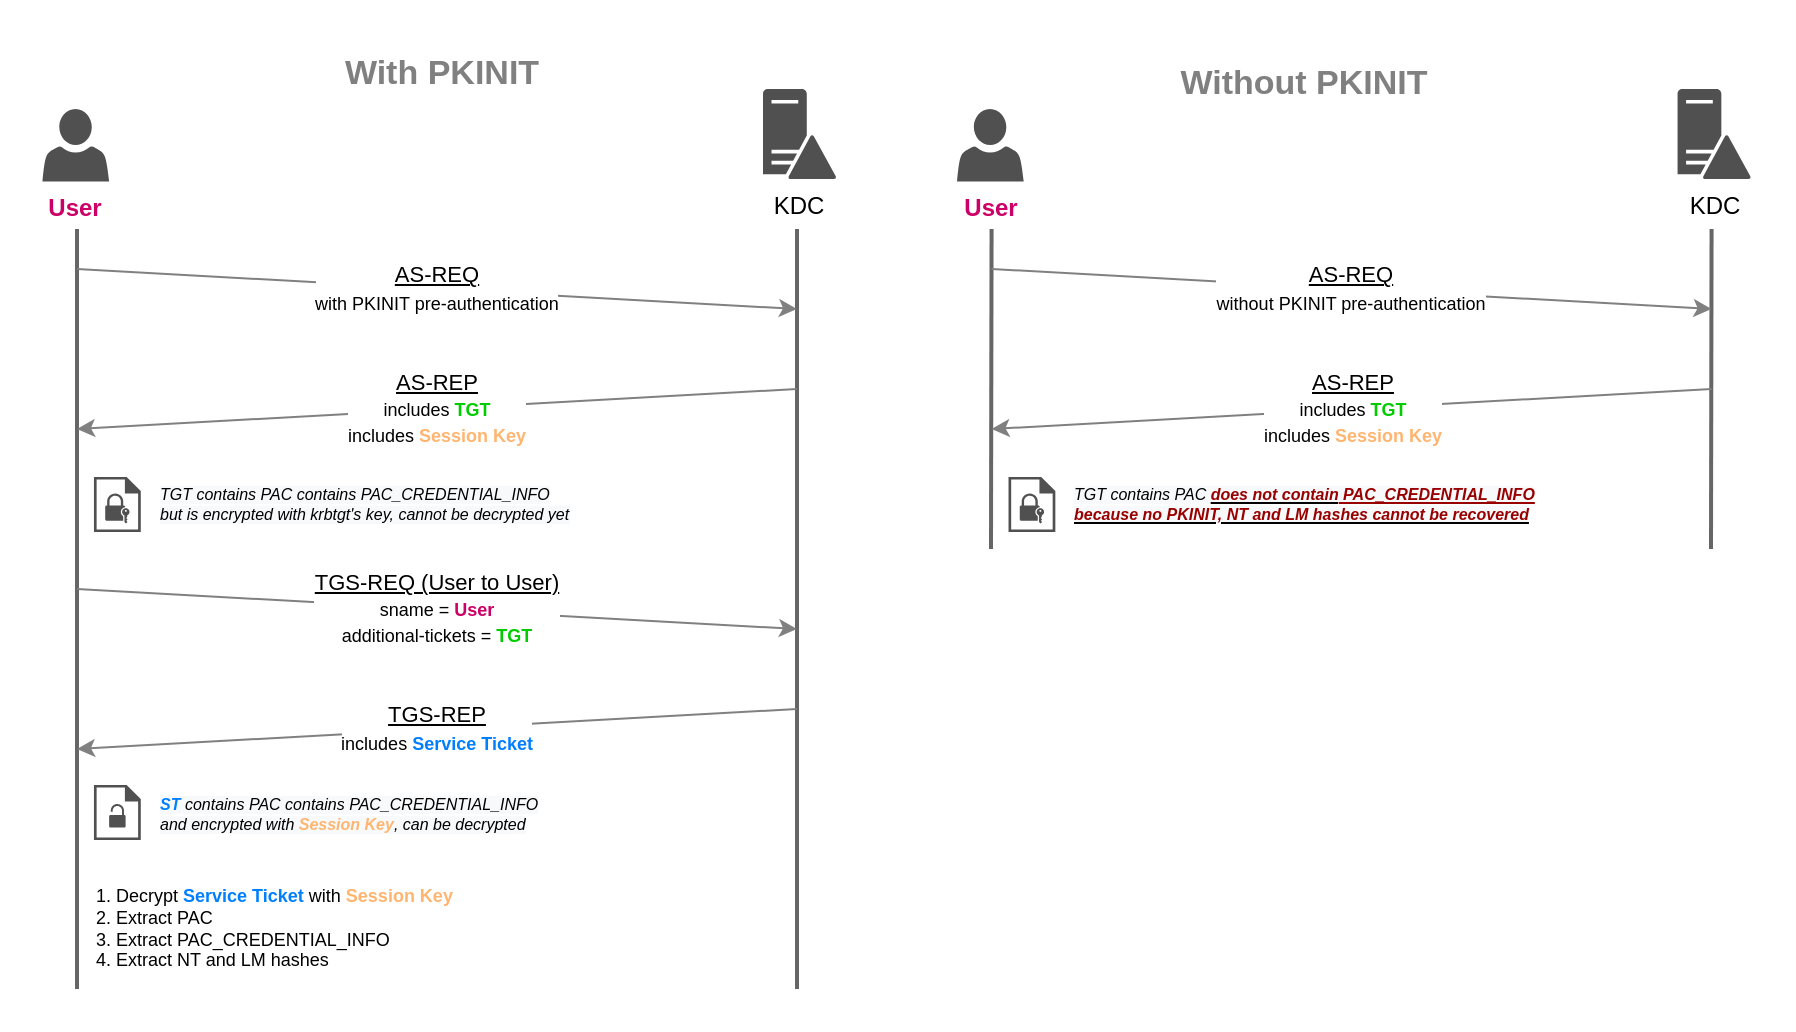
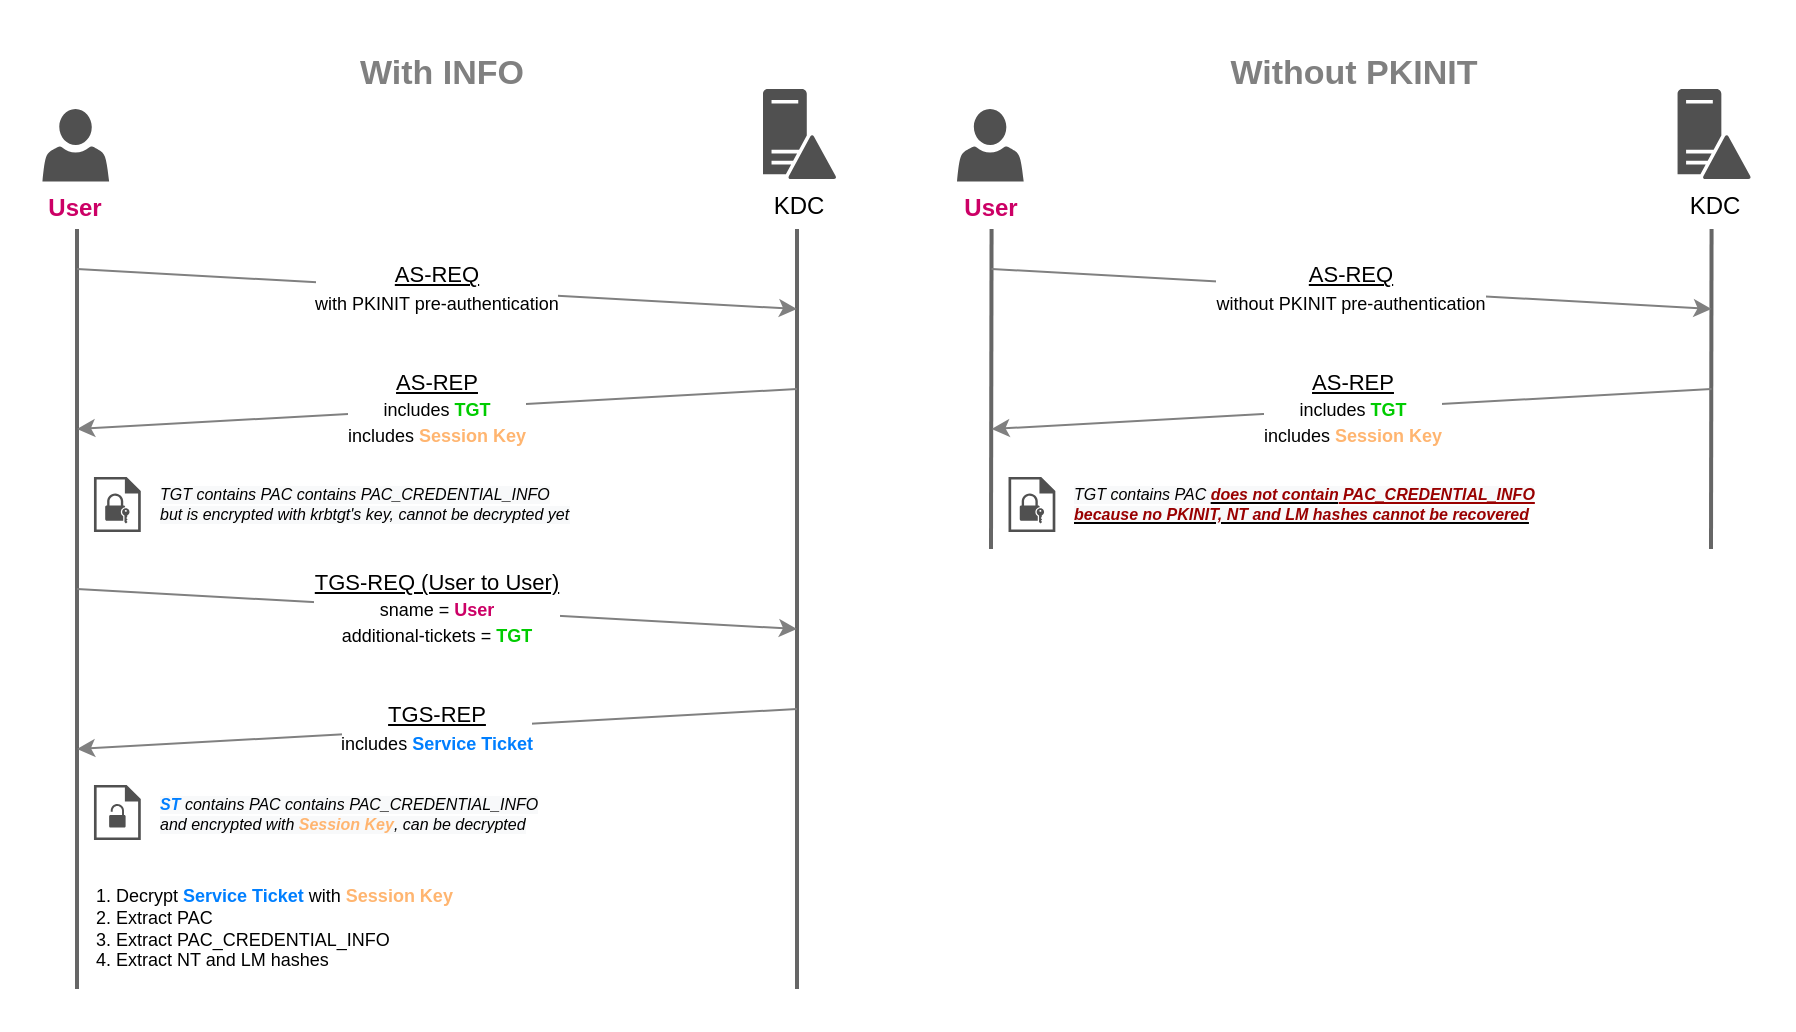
node "With PKINIT": label "With PKINIT" -> "With INFO"
node "Without PKINIT": moved (1305, 85) -> (1355, 75)
